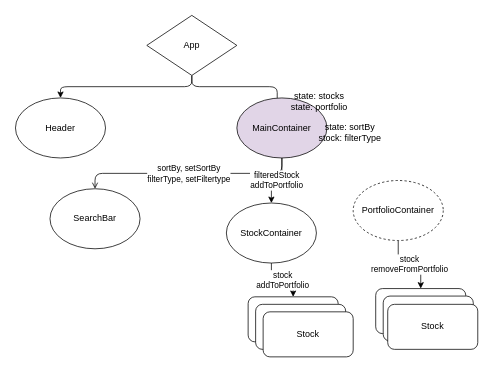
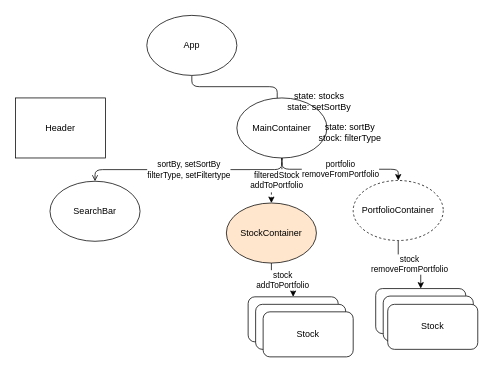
node "App": shape diamond -> ellipse
edge "App" -> "Header": removed
node "state: stocks state: portfolio": label "state: stocks state: portfolio" -> "state: stocks state: setSortBy"
node "Header": shape ellipse -> rectangle
node "MainContainer": fillcolor #e1d5e7 -> #ffffff
edge "MainContainer" -> "PortfolioContainer": added, label "portfolio removeFromPortfolio"
edge "MainContainer" -> "StockContainer": style solid -> dashed
node "SearchBar": moved (95, 219) -> (95, 211)
node "StockContainer": fillcolor #ffffff -> #ffe6cc
